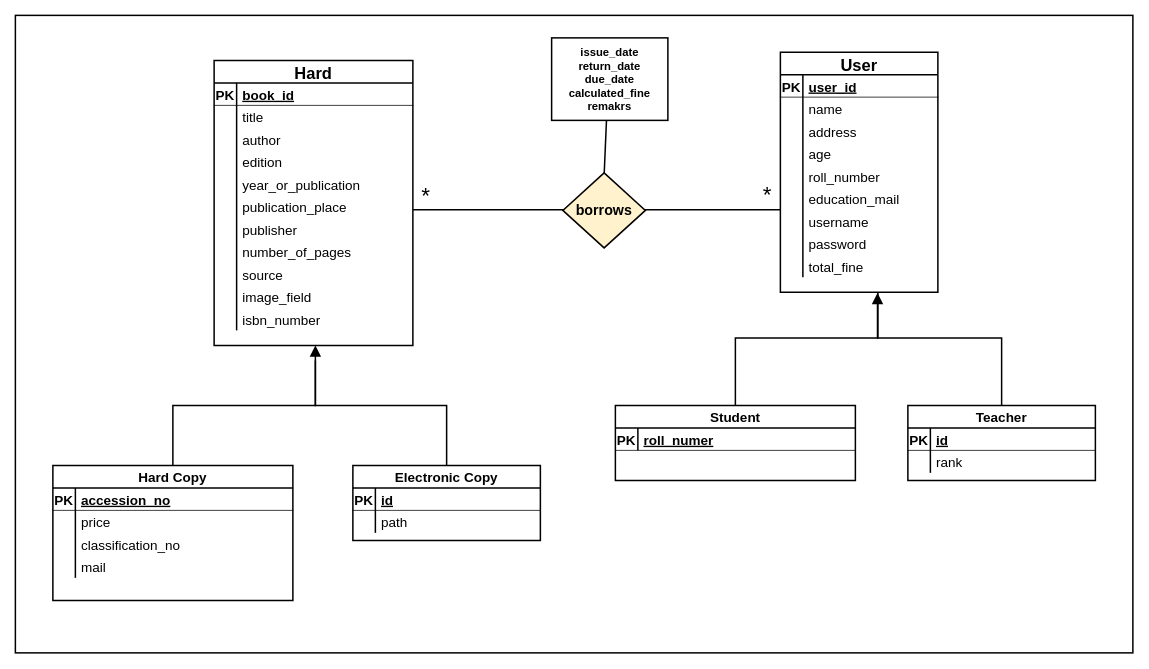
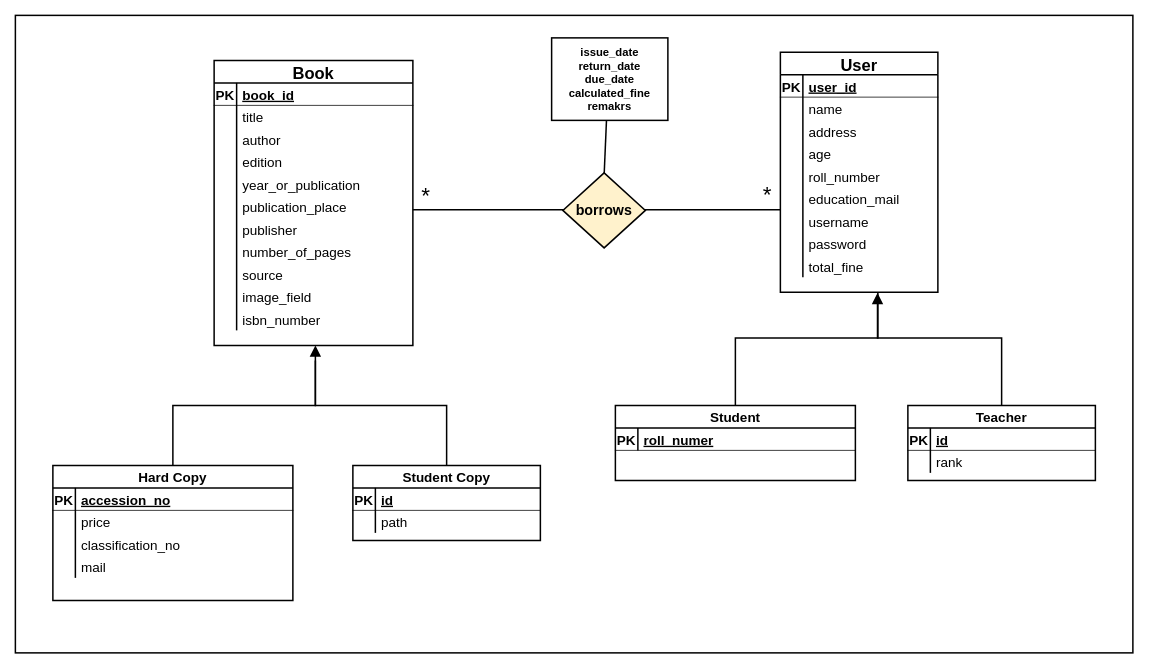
node "Hard": label "Hard" -> "Book"
node "Electronic Copy": label "Electronic Copy" -> "Student Copy"
